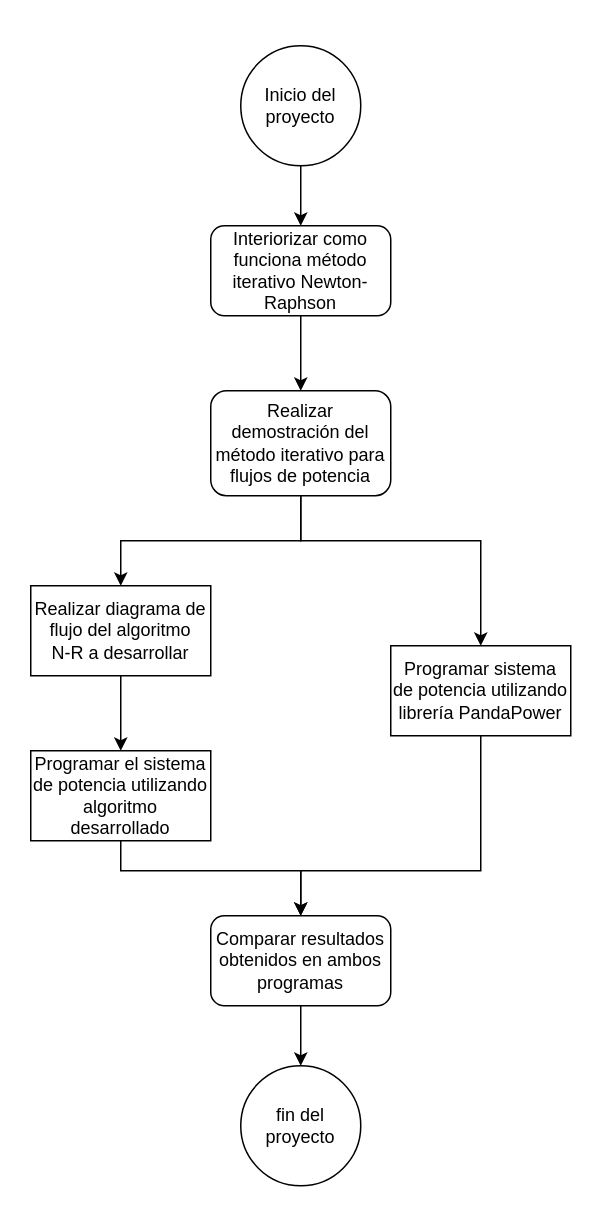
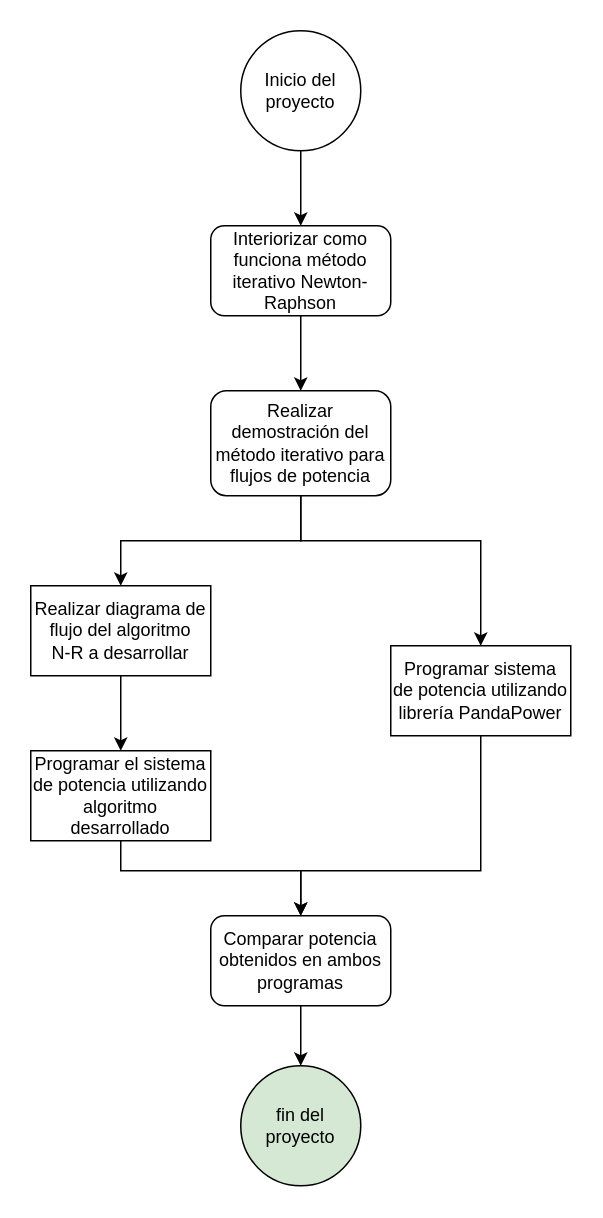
node "Inicio del proyecto": moved (301, 106) -> (301, 91)
node "Comparar resultados obtenidos en ambos programas": label "Comparar resultados obtenidos en ambos programas" -> "Comparar potencia obtenidos en ambos programas"
node "fin del proyecto": fillcolor #ffffff -> #d5e8d4
